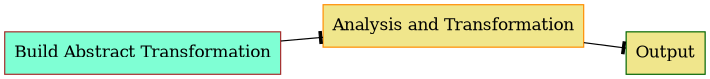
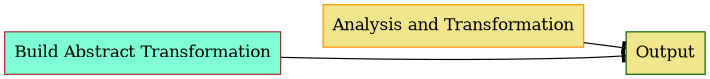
edge "Build Abstract Transformation" -> "Analysis and Transformation": now "Build Abstract Transformation" -> "Output"
